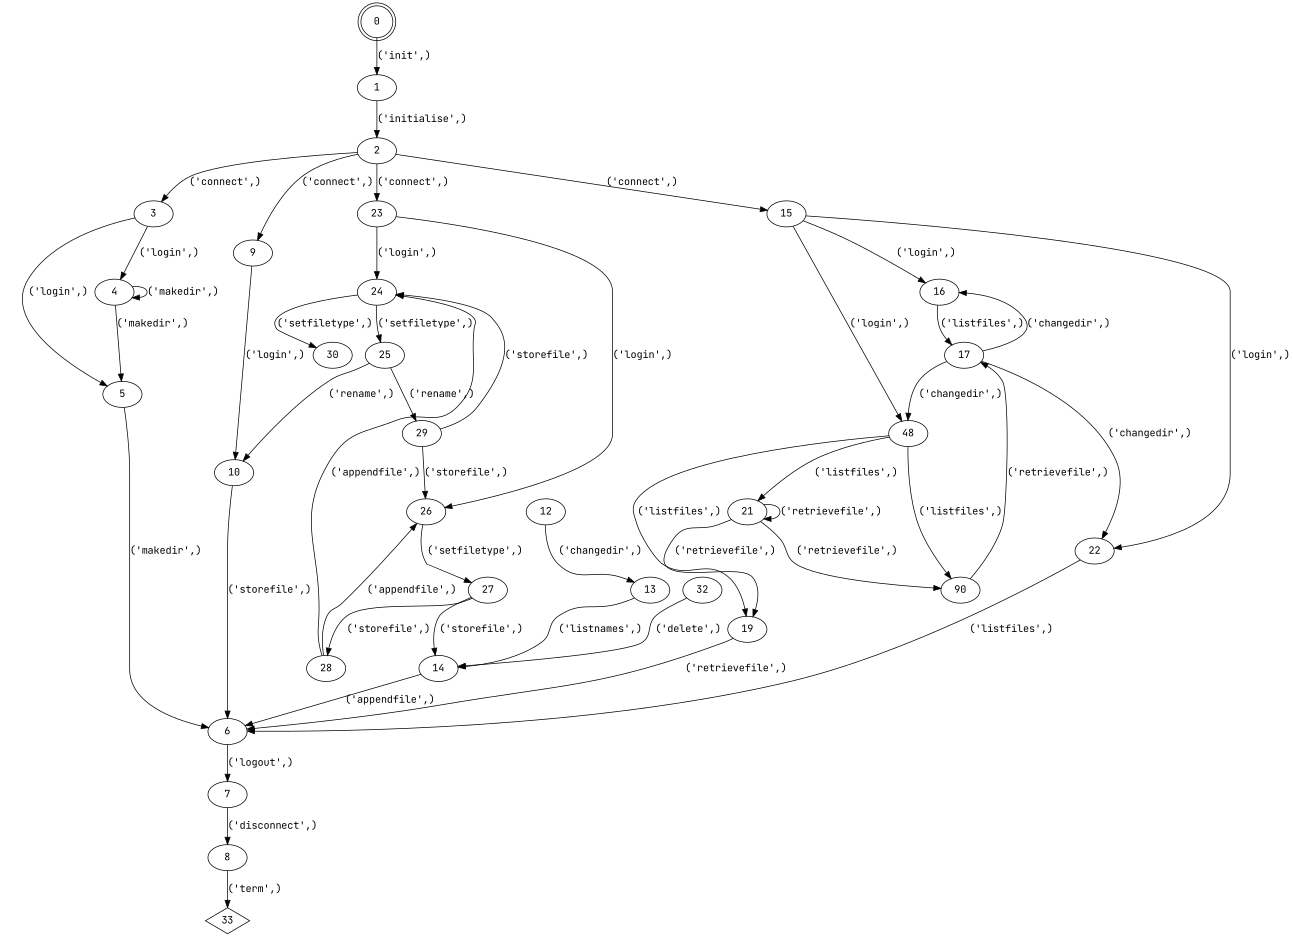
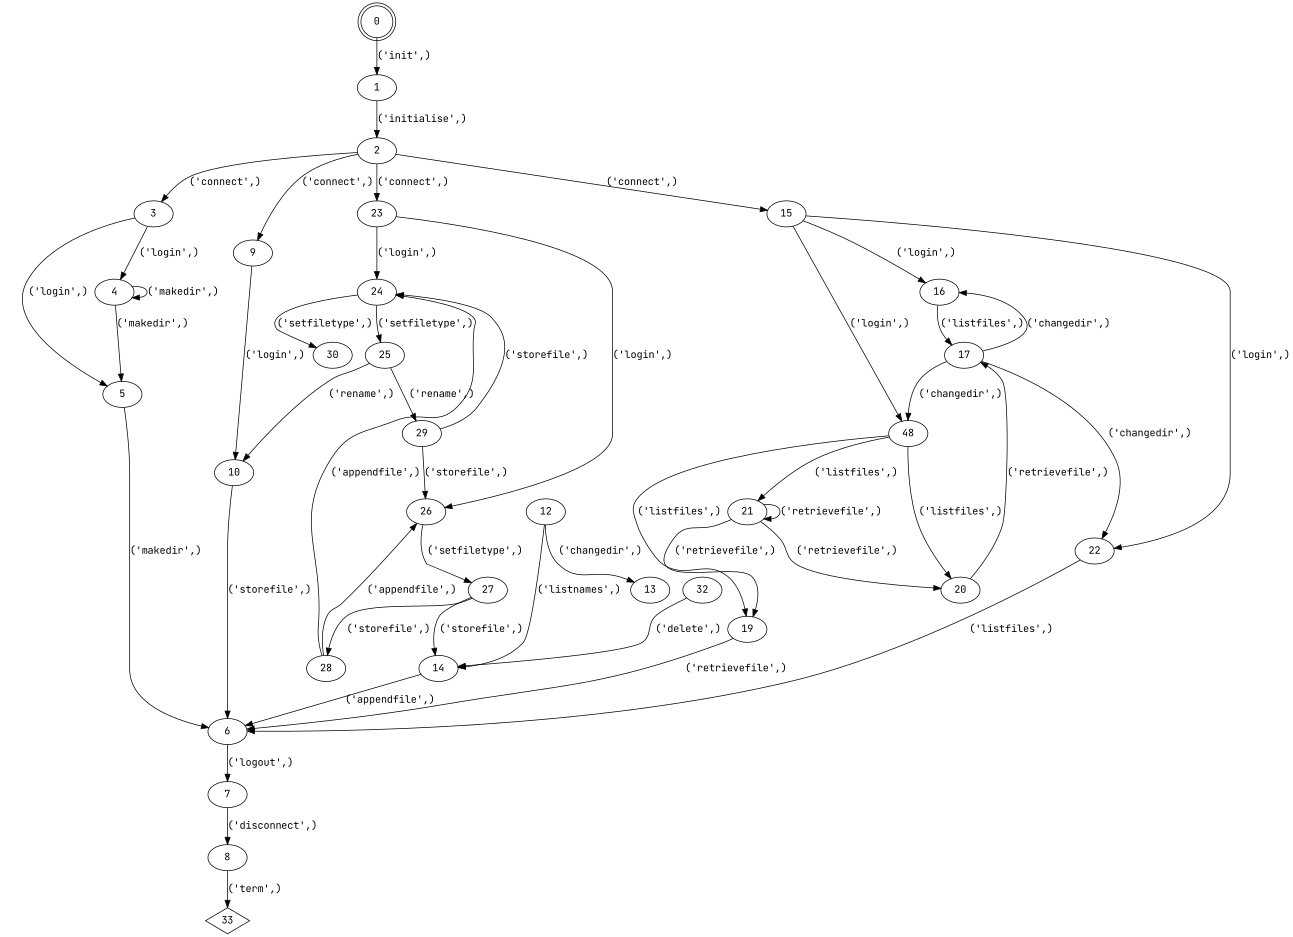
node "90": label "90" -> "20"
edge "13" -> "14": now "12" -> "14"
